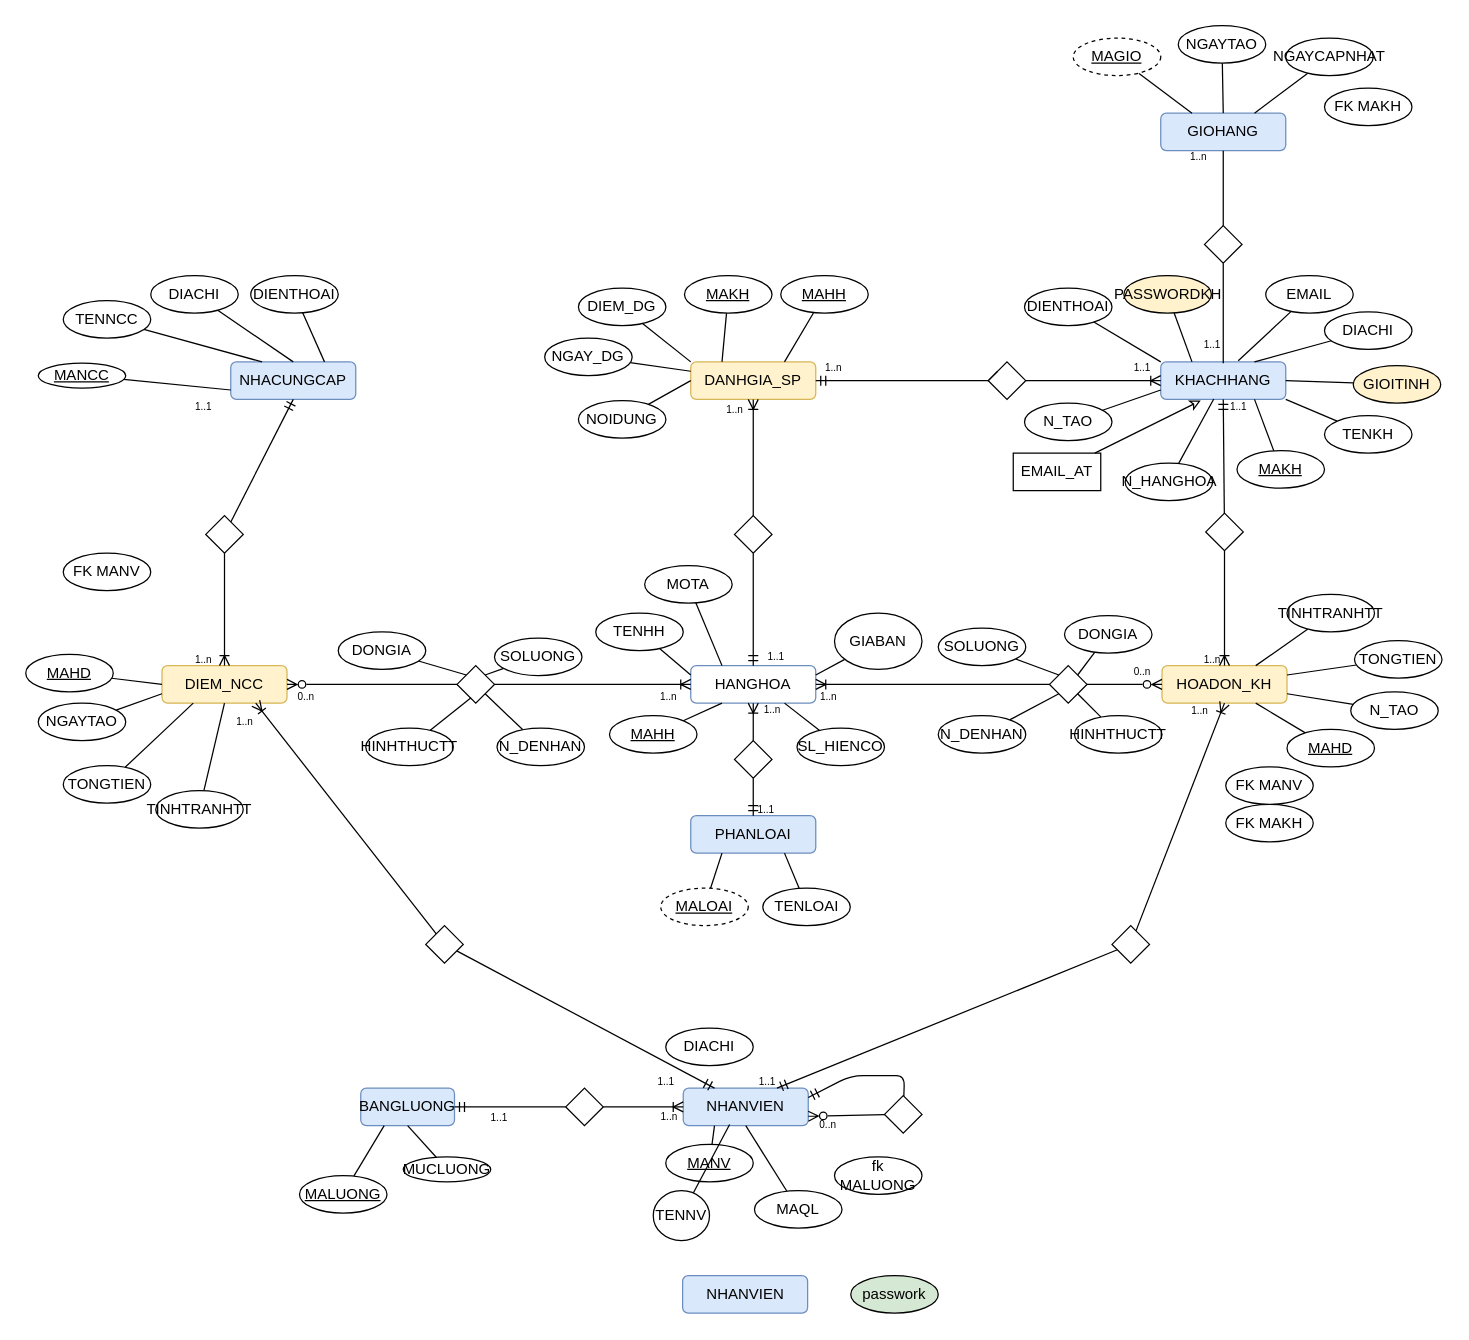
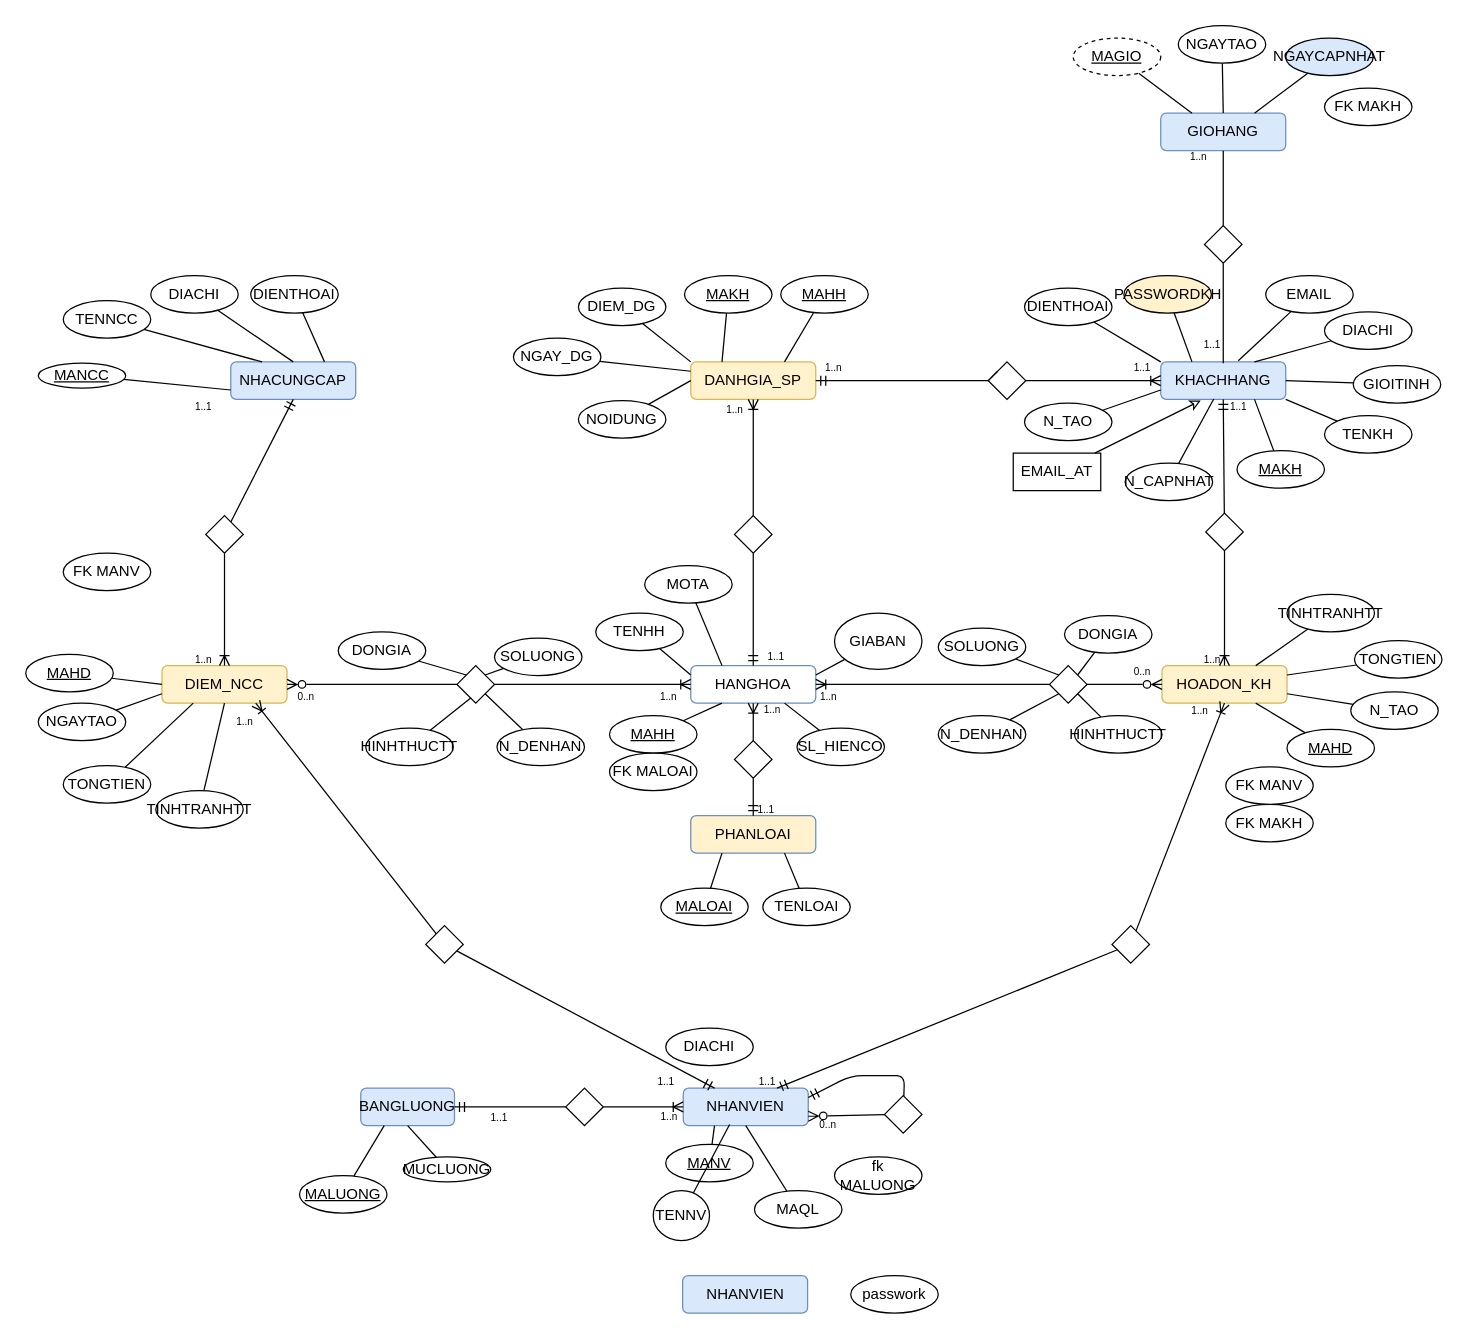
node "NGAYCAPNHAT": fillcolor #ffffff -> #dae8fc
node "NGAY_DG": moved (588, 357) -> (557, 357)
node "GIOITINH": fillcolor #fff2cc -> #ffffff
node "N_HANGHOA": label "N_HANGHOA" -> "N_CAPNHAT"
node "FK MALOAI": added
node "PHANLOAI": fillcolor #dae8fc -> #fff2cc
node "MALOAI": style dashed -> solid
node "passwork": fillcolor #d5e8d4 -> #ffffff
